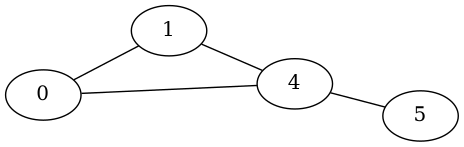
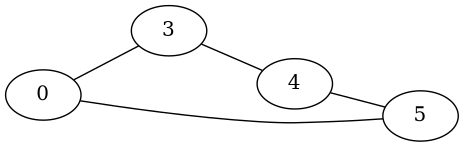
node "1": label "1" -> "3"
edge "4" -- "0": now "5" -- "0"
